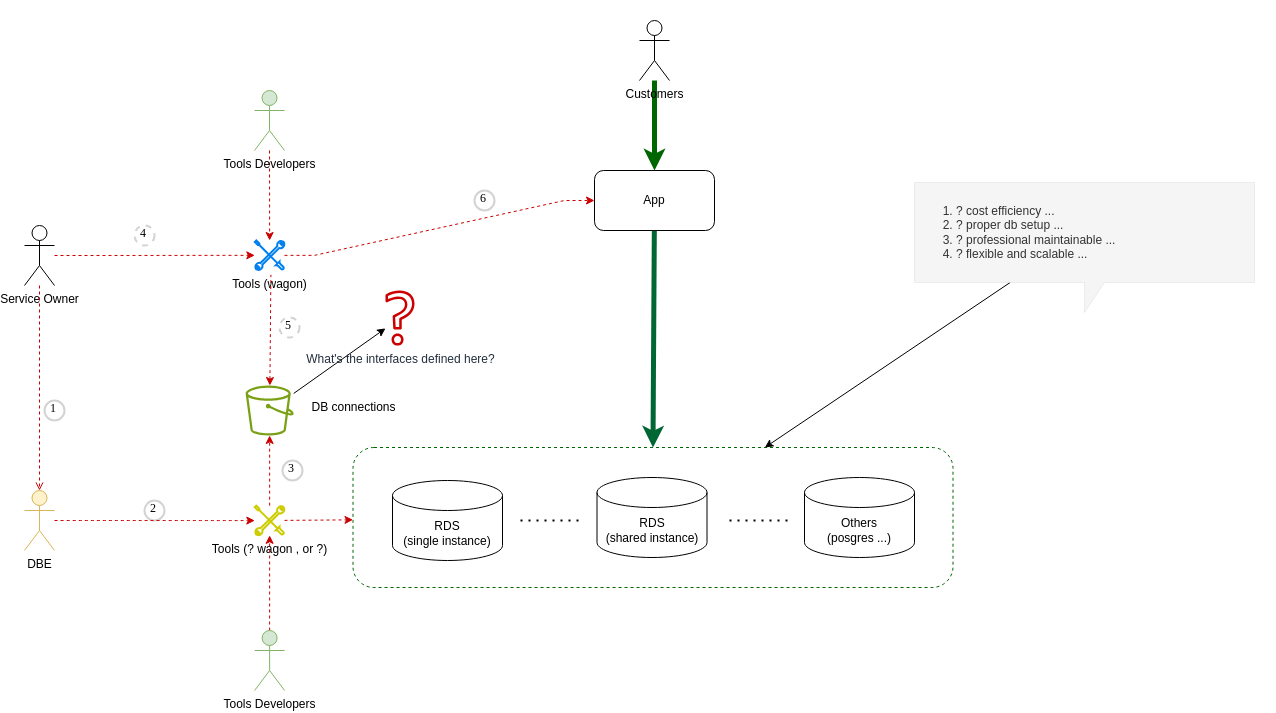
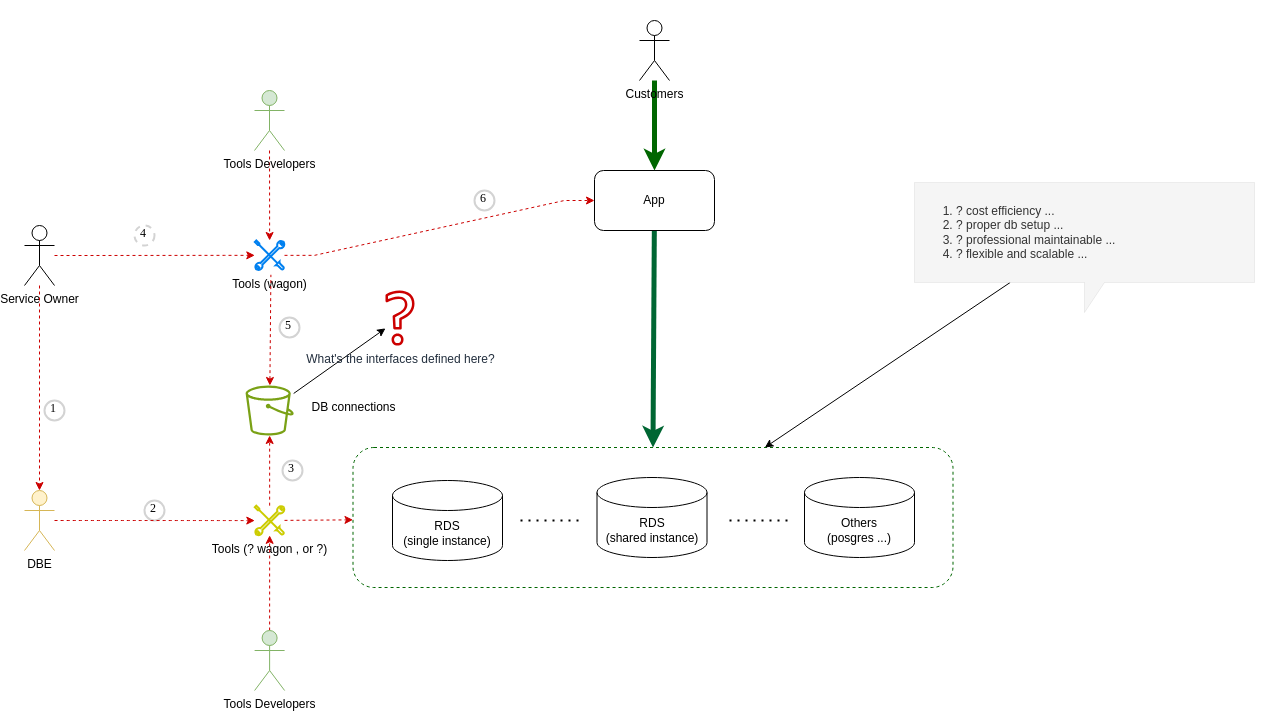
node "5": style dashed -> solid
edge "Service Owner" -> "DBE": arrowhead open -> classic
